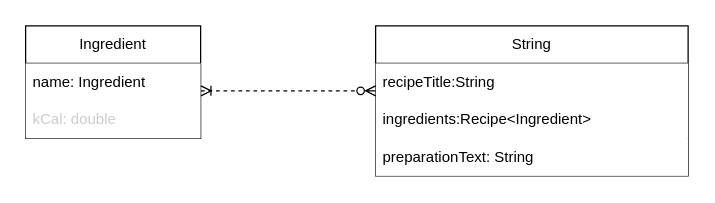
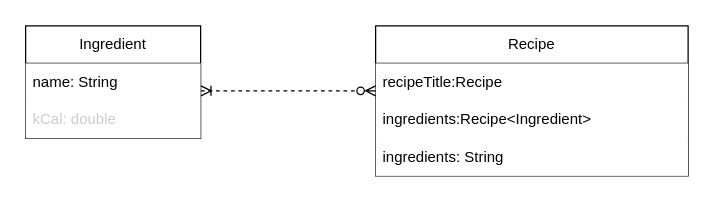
node "String": label "String" -> "Recipe"
node "name: Ingredient": label "name: Ingredient" -> "name: String"
node "recipeTitle:String": label "recipeTitle:String" -> "recipeTitle:Recipe"
node "preparationText: String": label "preparationText: String" -> "ingredients: String"
